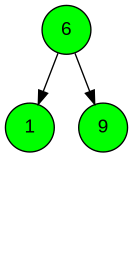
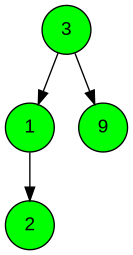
node "6": label "6" -> "3"
node "2": added
